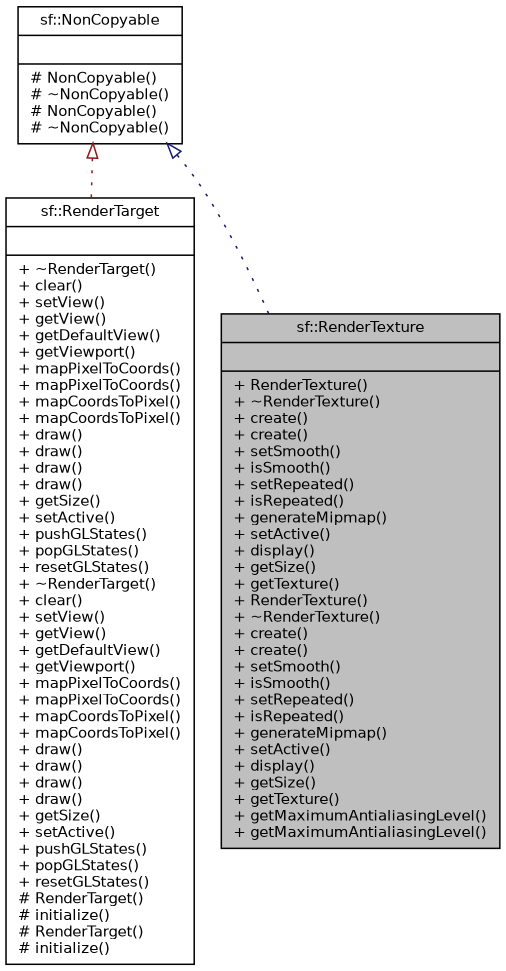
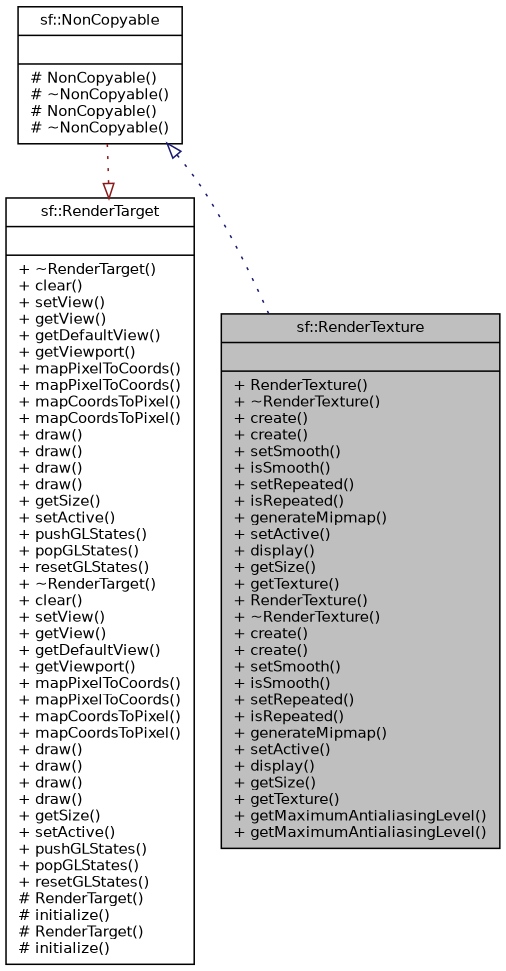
edge "sf::RenderTarget" -> "sf::NonCopyable": reversed
